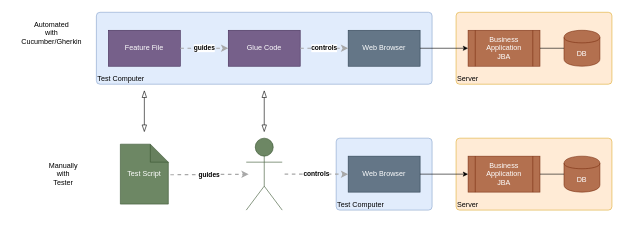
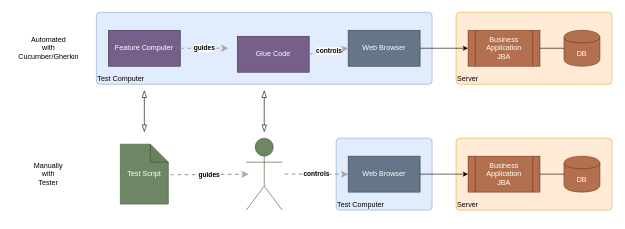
node "Automated with Cucumber/Gherkin": moved (51, 33) -> (48, 48)
node "Feature File": label "Feature File" -> "Feature Computer"
node "Glue Code": moved (264, 48) -> (273, 54)
node "Manually with Tester": moved (63, 174) -> (48, 174)
